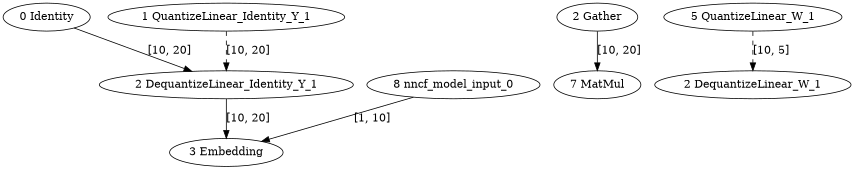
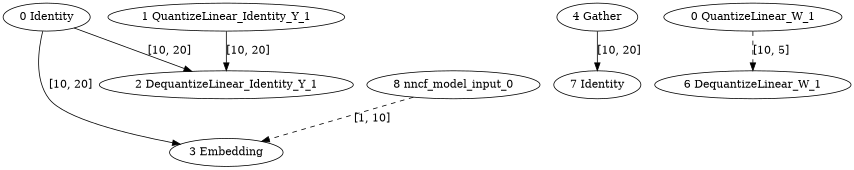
node "2 Gather": label "2 Gather" -> "4 Gather"
node "5 QuantizeLinear_W_1": label "5 QuantizeLinear_W_1" -> "0 QuantizeLinear_W_1"
edge "1 QuantizeLinear_Identity_Y_1" -> "2 DequantizeLinear_Identity_Y_1": style dashed -> solid
node "7 MatMul": label "7 MatMul" -> "7 Identity"
node "2 DequantizeLinear_W_1": label "2 DequantizeLinear_W_1" -> "6 DequantizeLinear_W_1"
edge "2 DequantizeLinear_Identity_Y_1" -> "3 Embedding": now "0 Identity" -> "3 Embedding"
edge "8 nncf_model_input_0" -> "3 Embedding": style solid -> dashed
